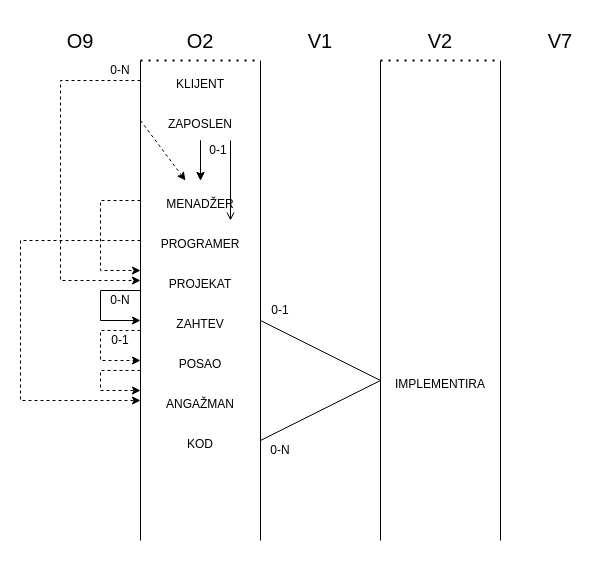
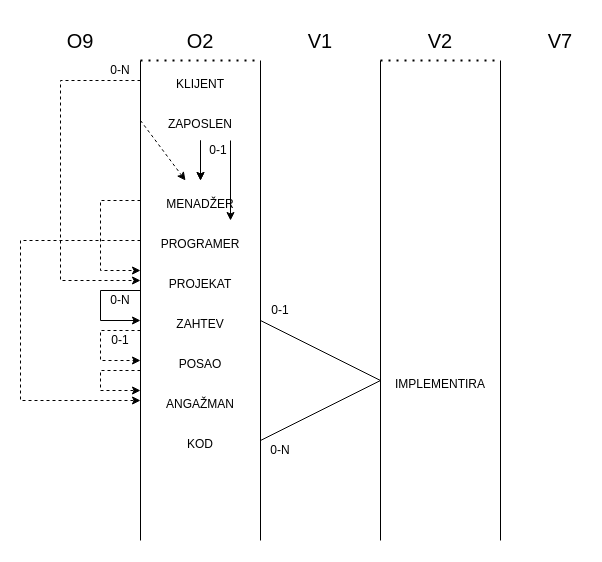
edge "ZAPOSLEN" -> "PROGRAMER": arrowhead open -> classic
